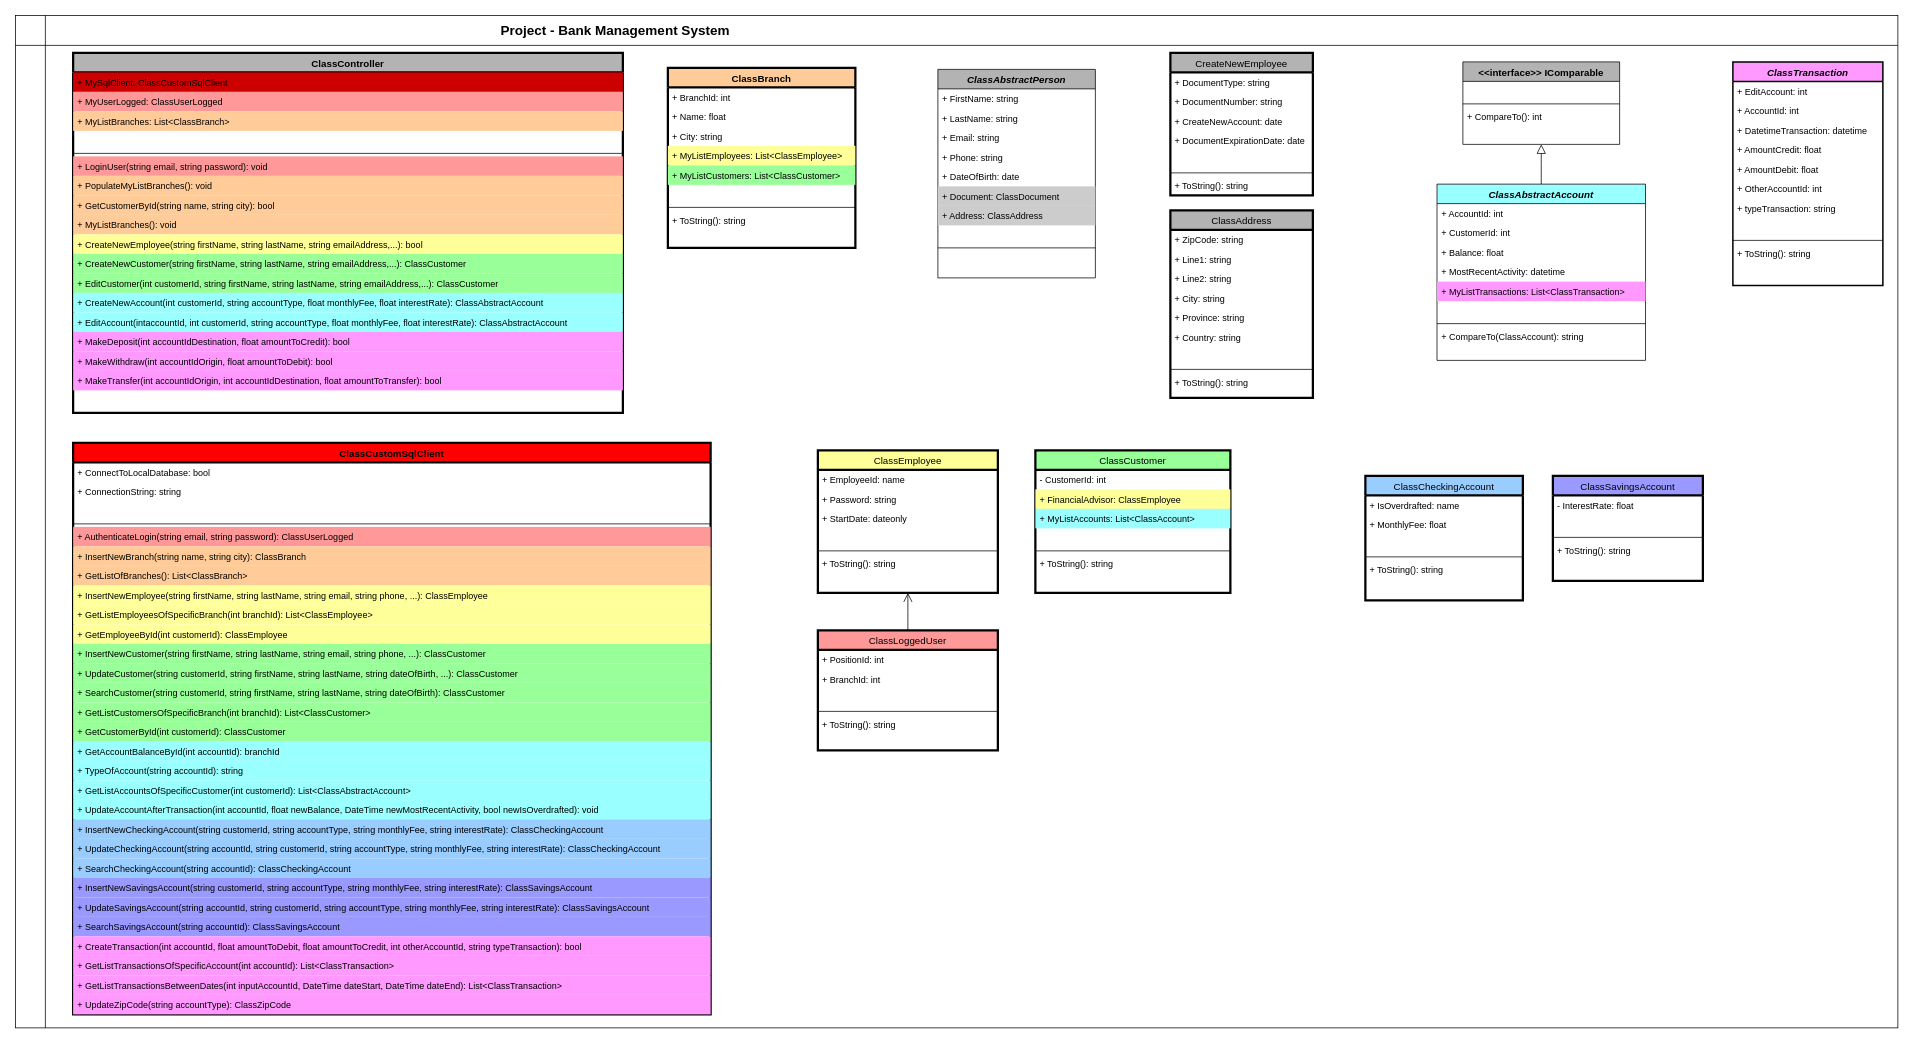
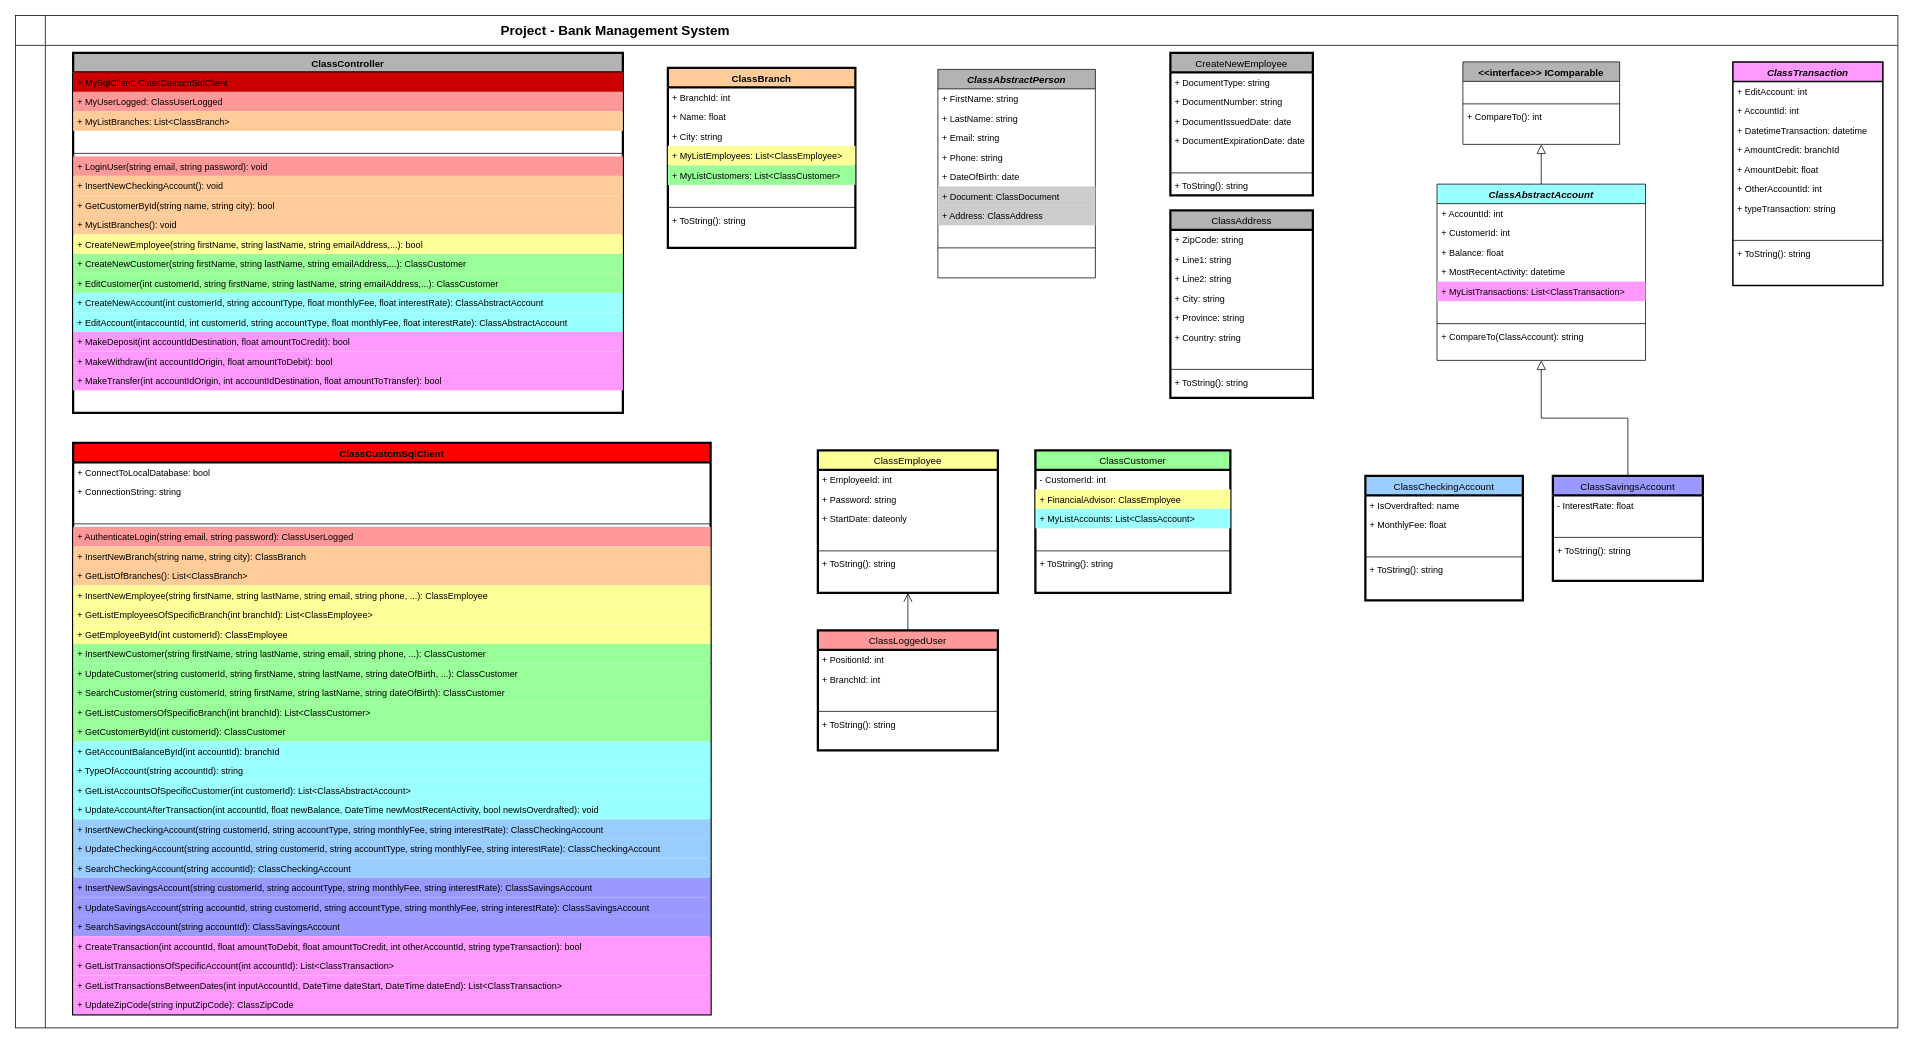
node "+ CreateNewAccount: date": label "+ CreateNewAccount: date" -> "+ DocumentIssuedDate: date"
node "+ AmountCredit: float": label "+ AmountCredit: float" -> "+ AmountCredit: branchId"
node "+ PopulateMyListBranches(): void": label "+ PopulateMyListBranches(): void" -> "+ InsertNewCheckingAccount(): void"
edge "ClassSavingsAccount" -> "ClassAbstractAccount": added
node "+ EmployeeId: name": label "+ EmployeeId: name" -> "+ EmployeeId: int"
node "+ UpdateZipCode(string accountType): ClassZipCode": label "+ UpdateZipCode(string accountType): ClassZipCode" -> "+ UpdateZipCode(string inputZipCode): ClassZipCode"
